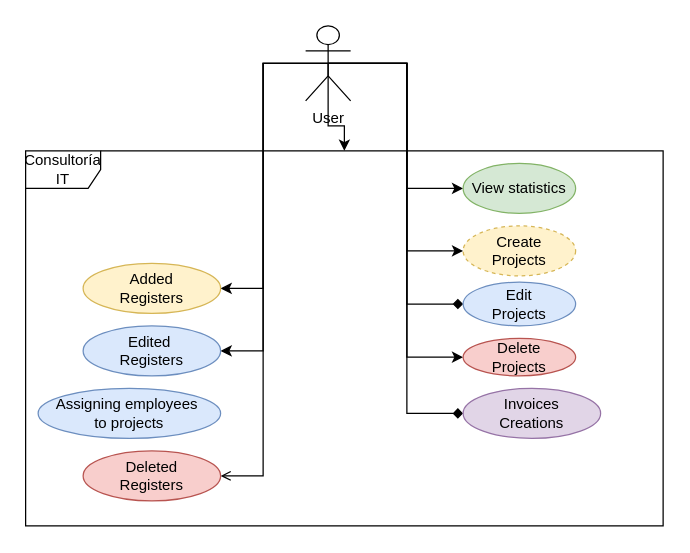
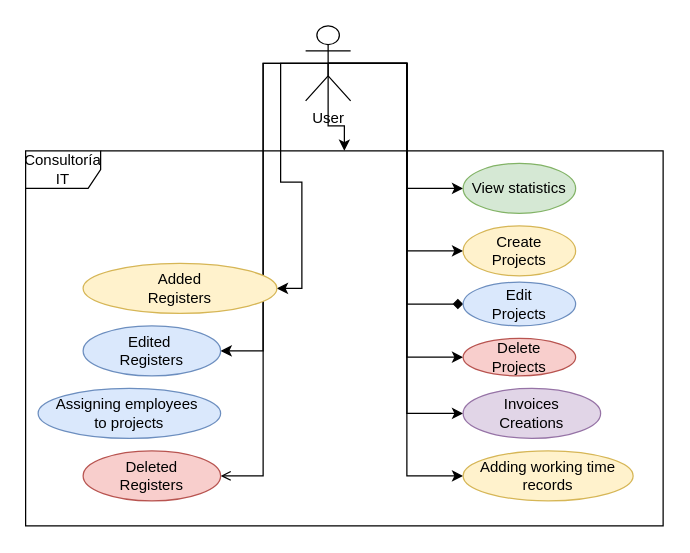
node "Create Projects": style dashed -> solid
node "Added Registers": size 138x50 -> 194x50
edge "User" -> "Invoices Creations": arrowhead diamond -> classic
edge "User" -> "Adding working time records": added
node "Adding working time records": added
